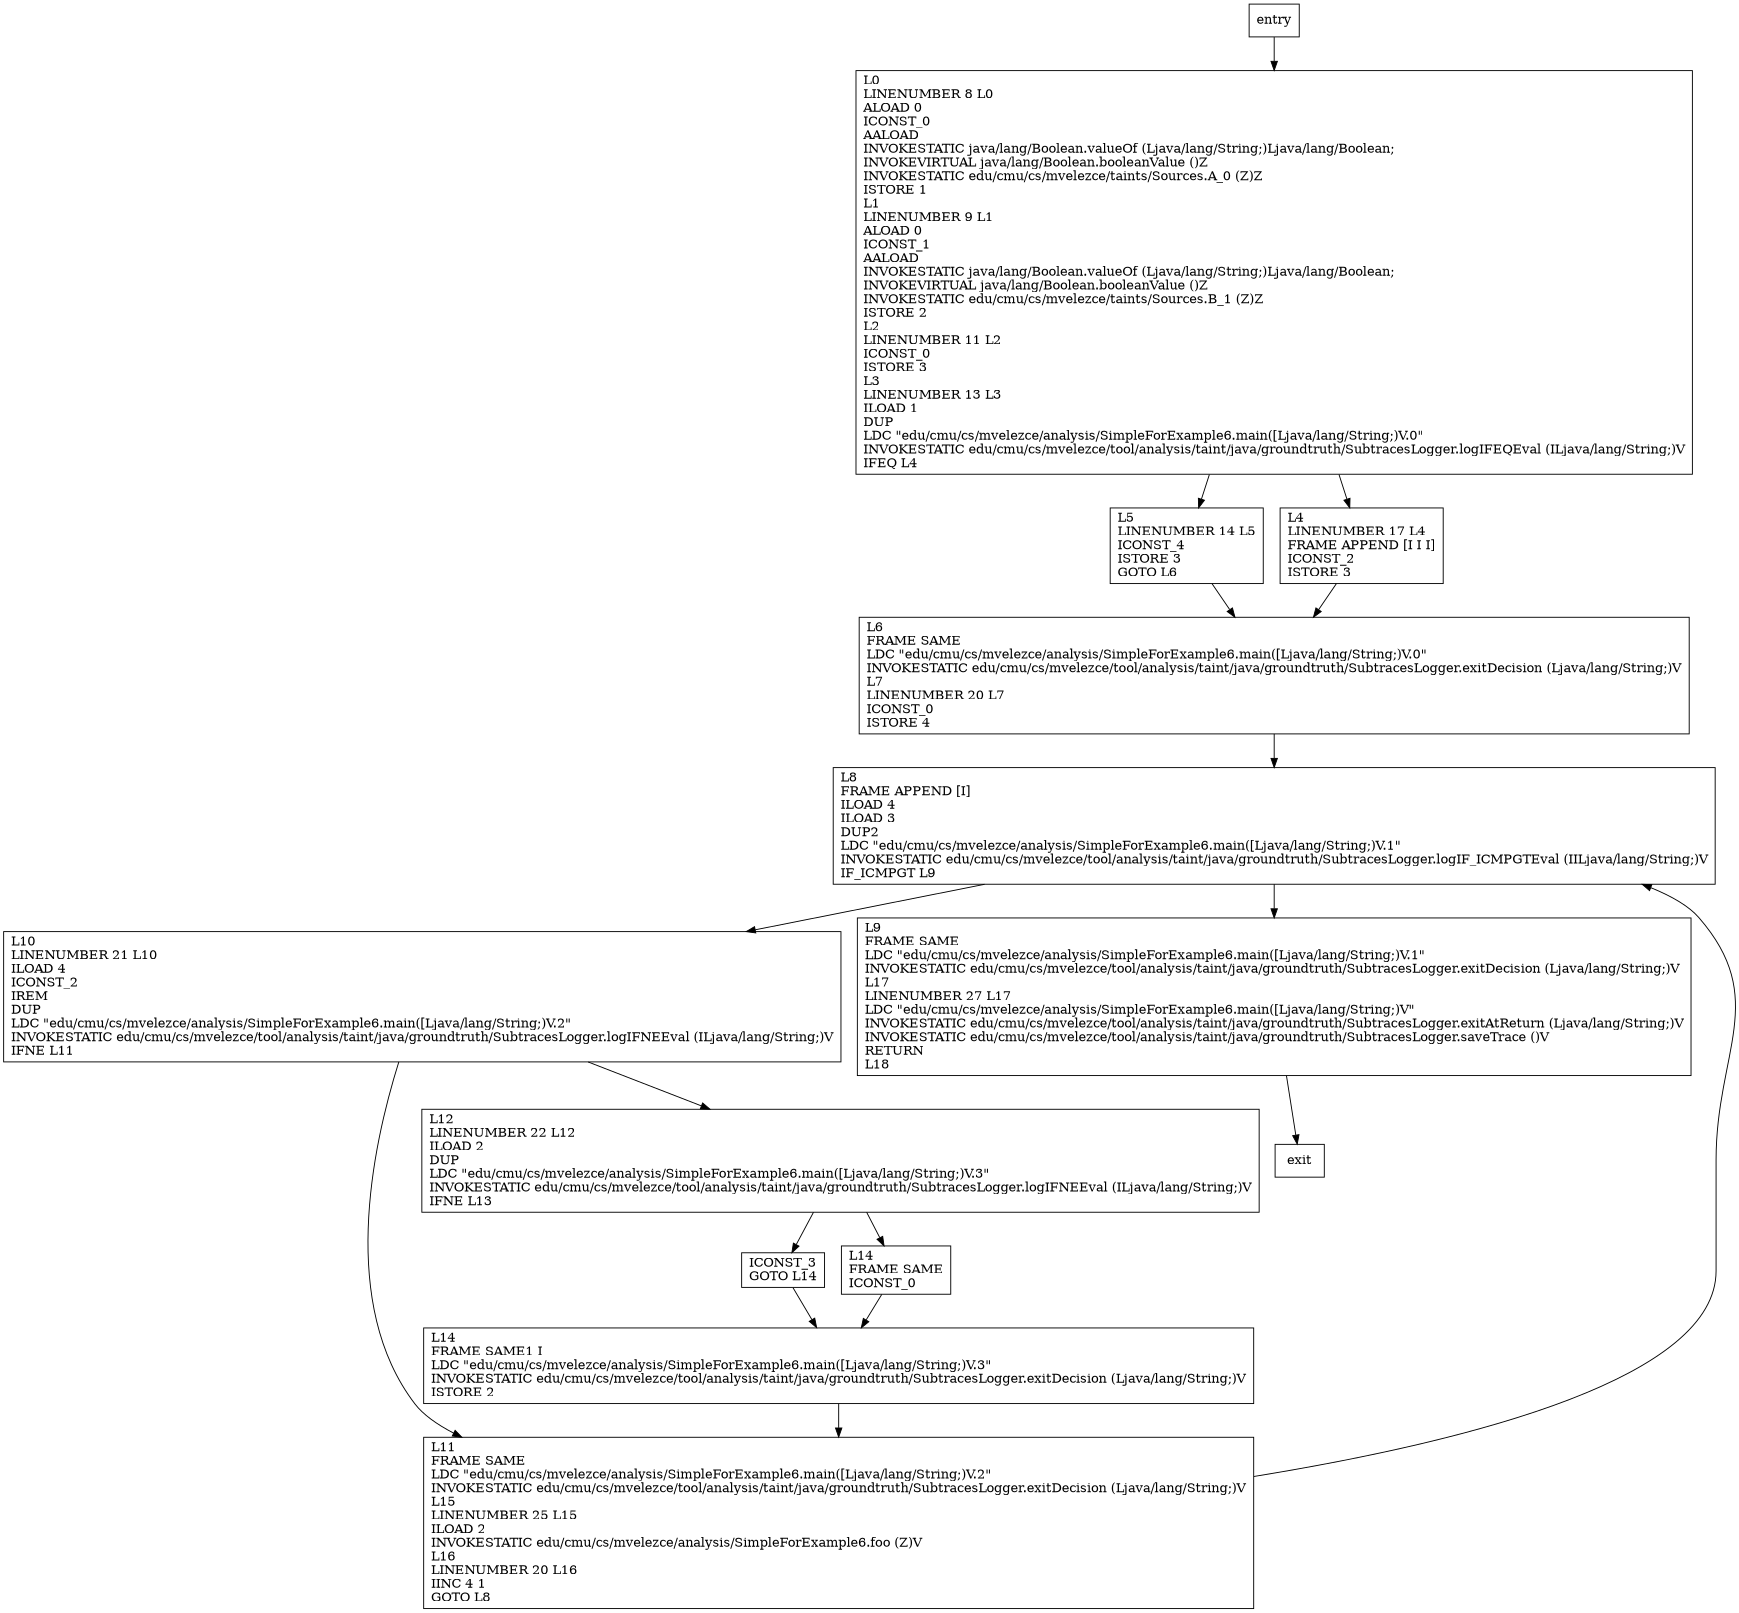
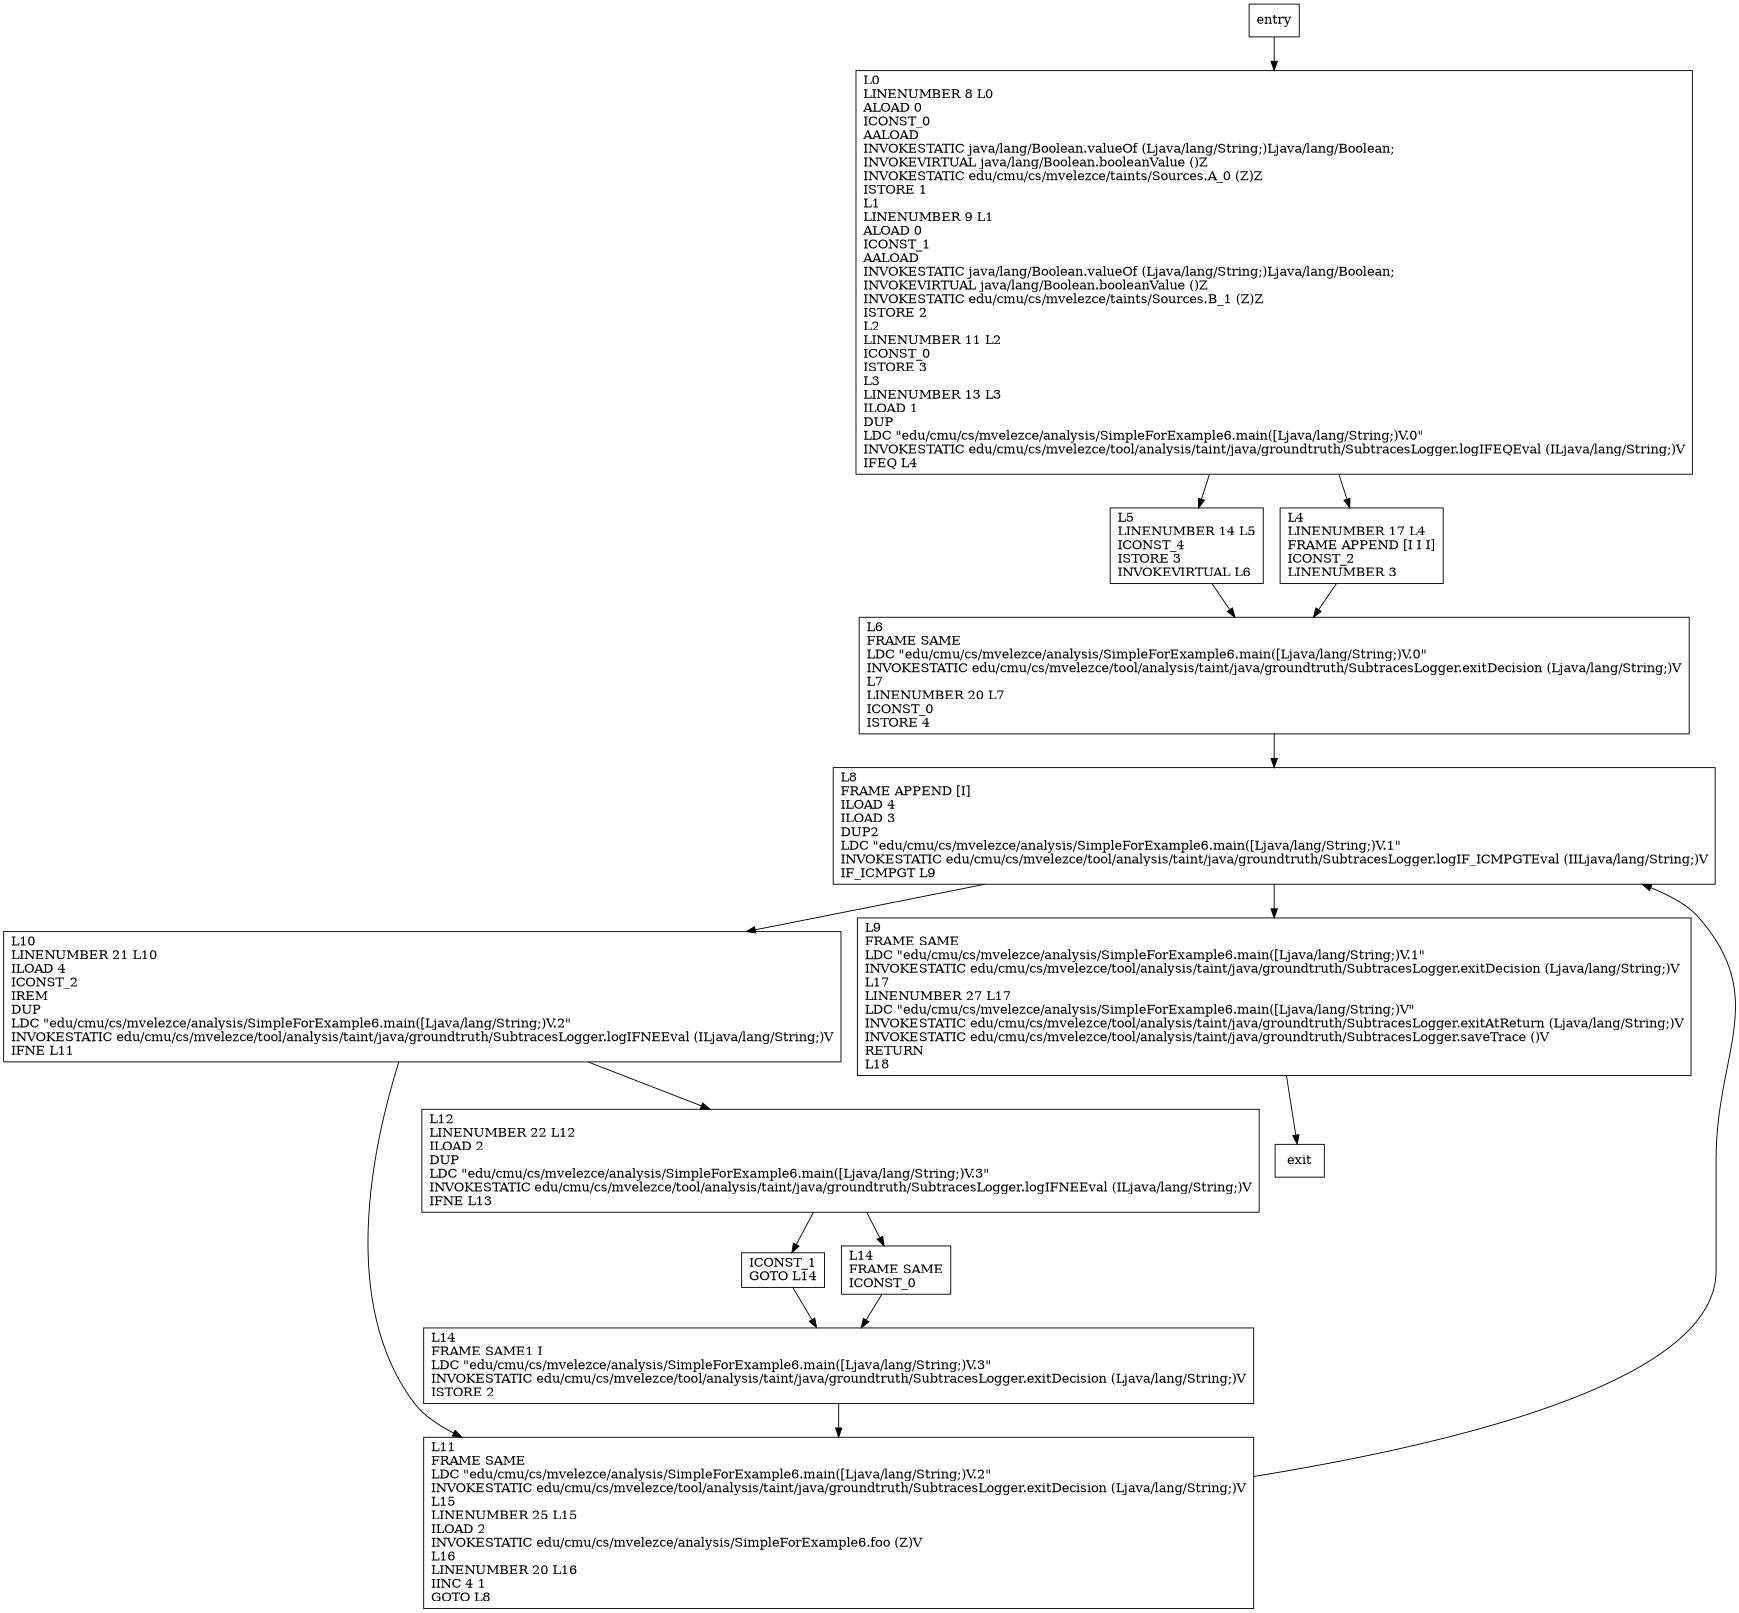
node "L5 LINENUMBER 14 L5 ICONST_4 ISTORE 3 GOTO L6": label "L5 LINENUMBER 14 L5 ICONST_4 ISTORE 3 GOTO L6" -> "L5 LINENUMBER 14 L5 ICONST_4 ISTORE 3 INVOKEVIRTUAL L6"
node "L4 LINENUMBER 17 L4 FRAME APPEND [I I I] ICONST_2 ISTORE 3": label "L4 LINENUMBER 17 L4 FRAME APPEND [I I I] ICONST_2 ISTORE 3" -> "L4 LINENUMBER 17 L4 FRAME APPEND [I I I] ICONST_2 LINENUMBER 3"
node "ICONST_3 GOTO L14": label "ICONST_3 GOTO L14" -> "ICONST_1 GOTO L14"
